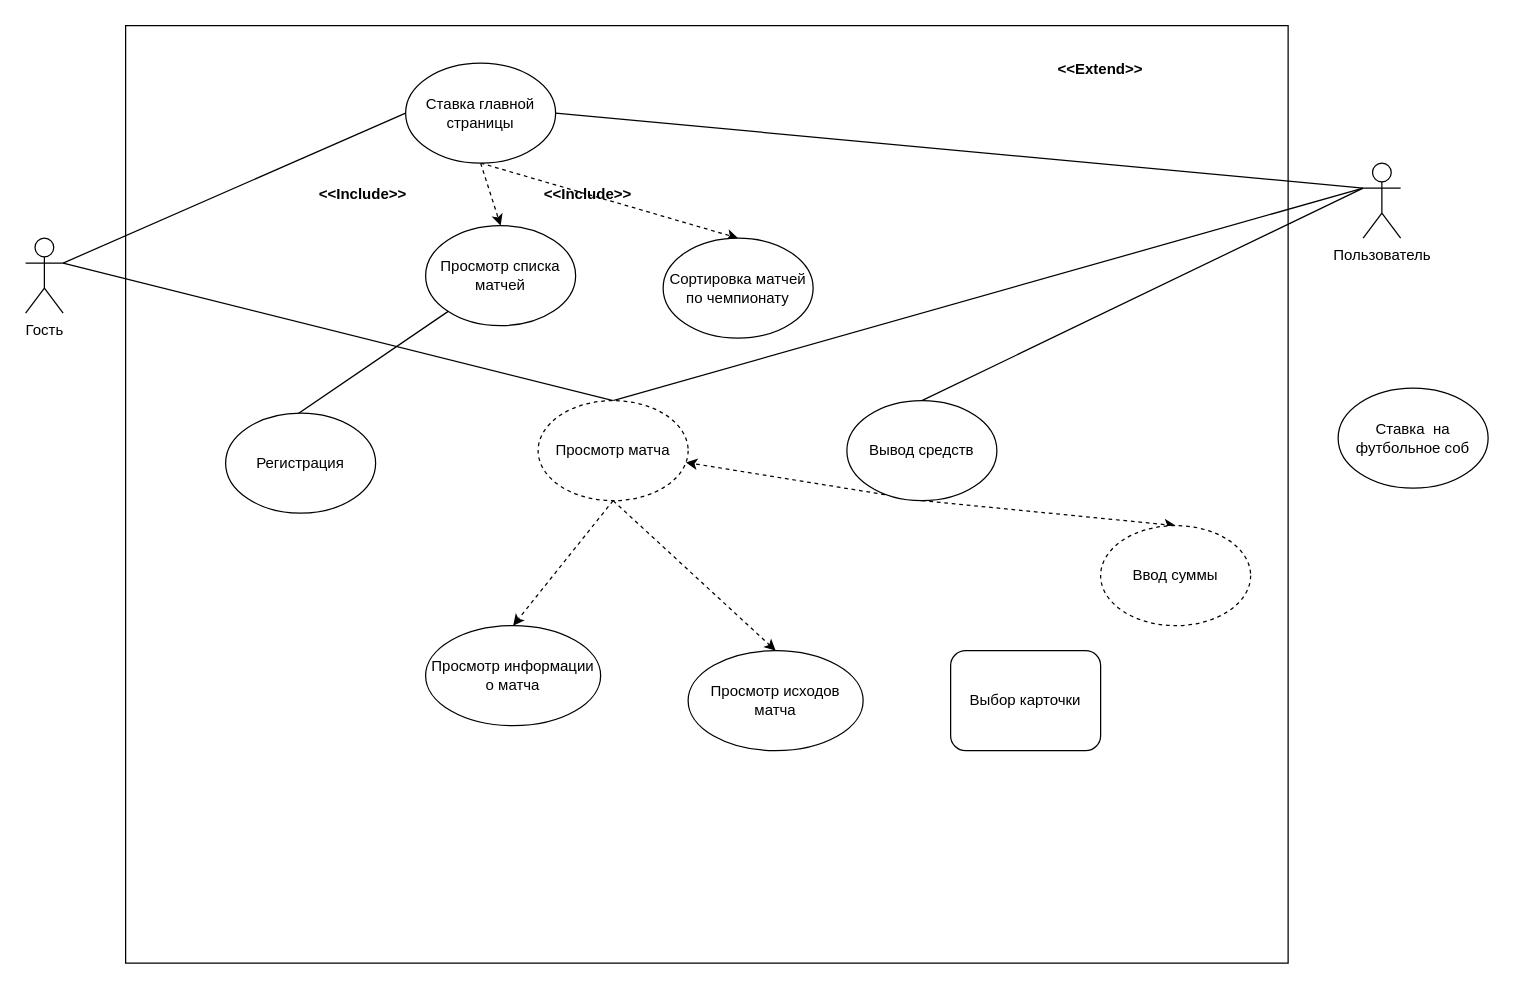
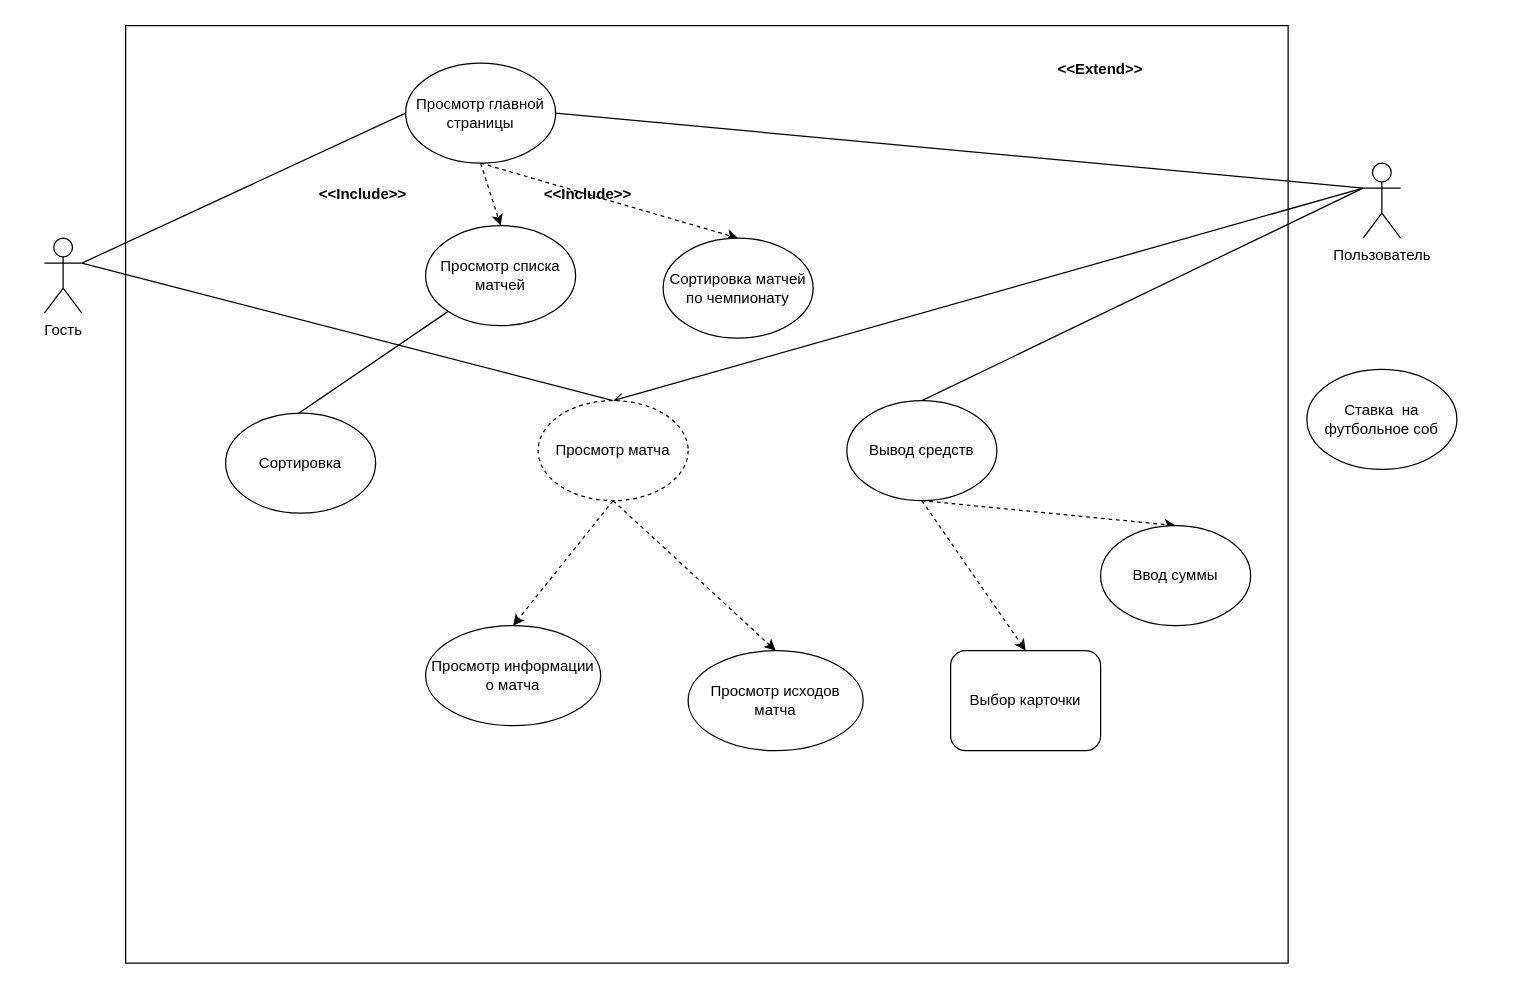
node "Ставка главной страницы": label "Ставка главной страницы" -> "Просмотр главной страницы"
node "Гость": moved (44, 276) -> (63, 276)
edge "Пользователь" -- "Просмотр матча": arrowhead none -> open
node "Ставка на футбольное соб": moved (1413, 438) -> (1382, 419)
node "Регистрация": label "Регистрация" -> "Сортировка"
edge "Вывод средств" -> "Просмотр матча": now "Вывод средств" -> "Выбор карточки"
node "Ввод суммы": style dashed -> solid
